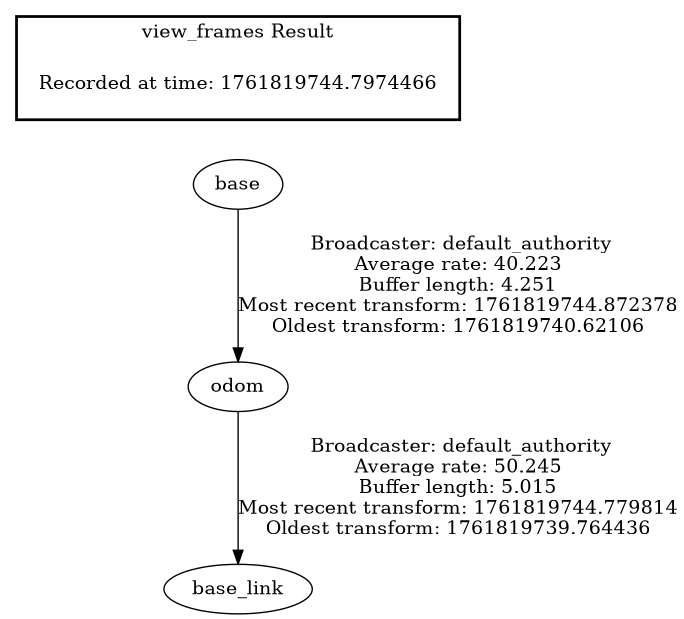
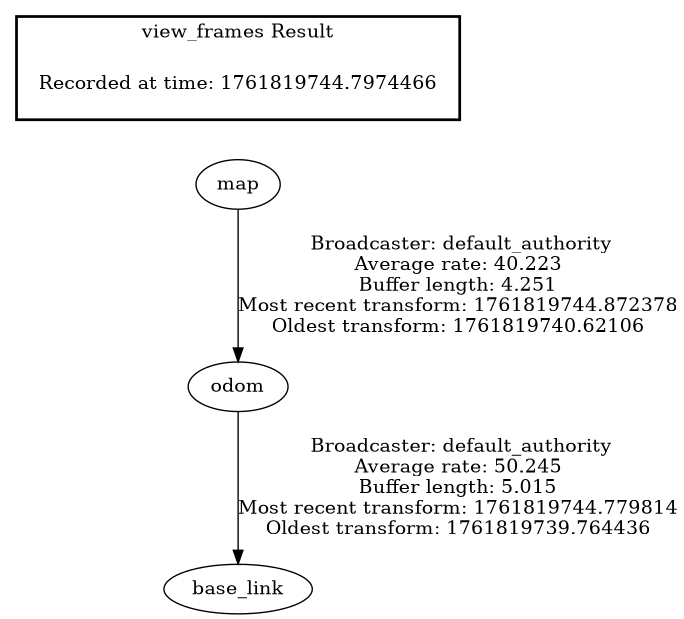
node "base": label "base" -> "map"
